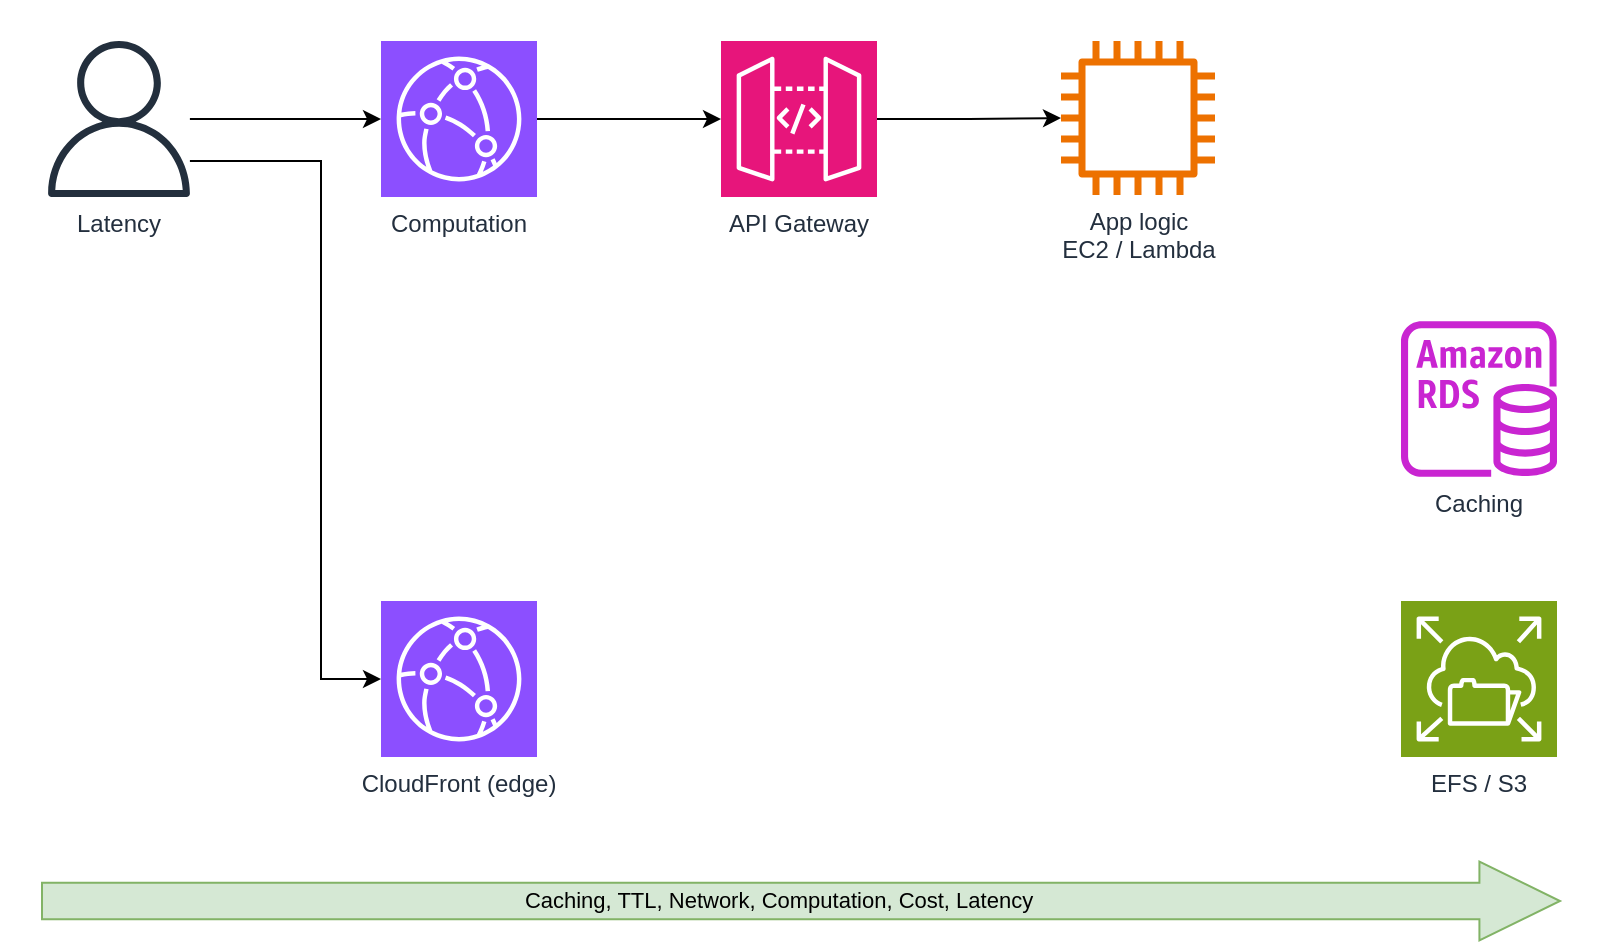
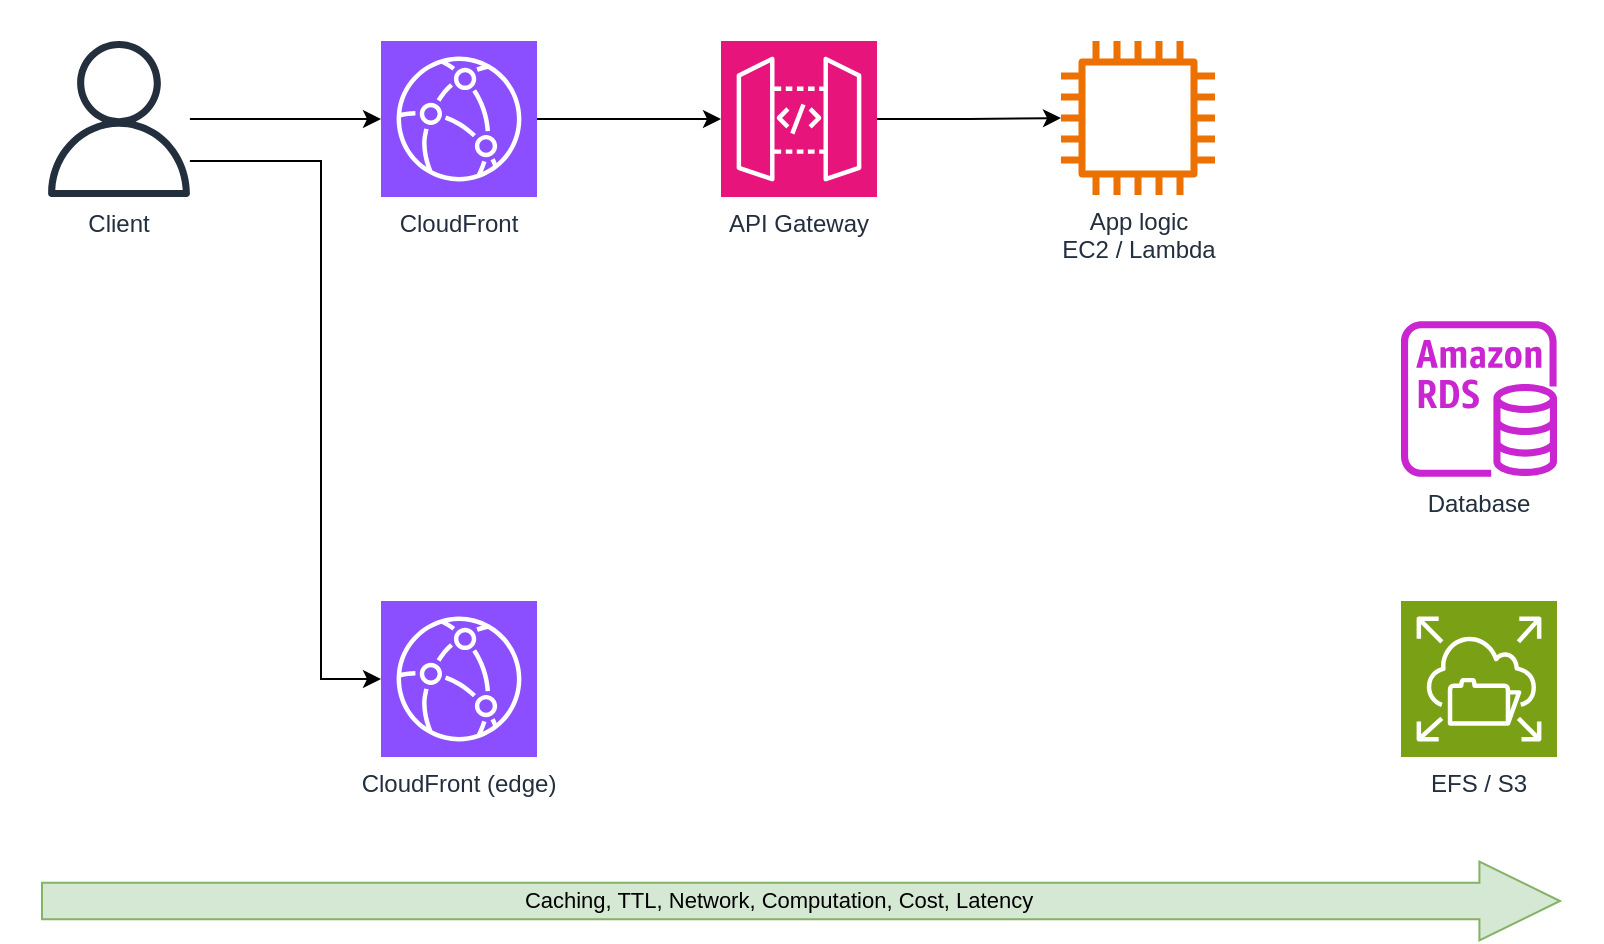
node "Latency": label "Latency" -> "Client"
node "Computation": label "Computation" -> "CloudFront"
node "Caching": label "Caching" -> "Database"
